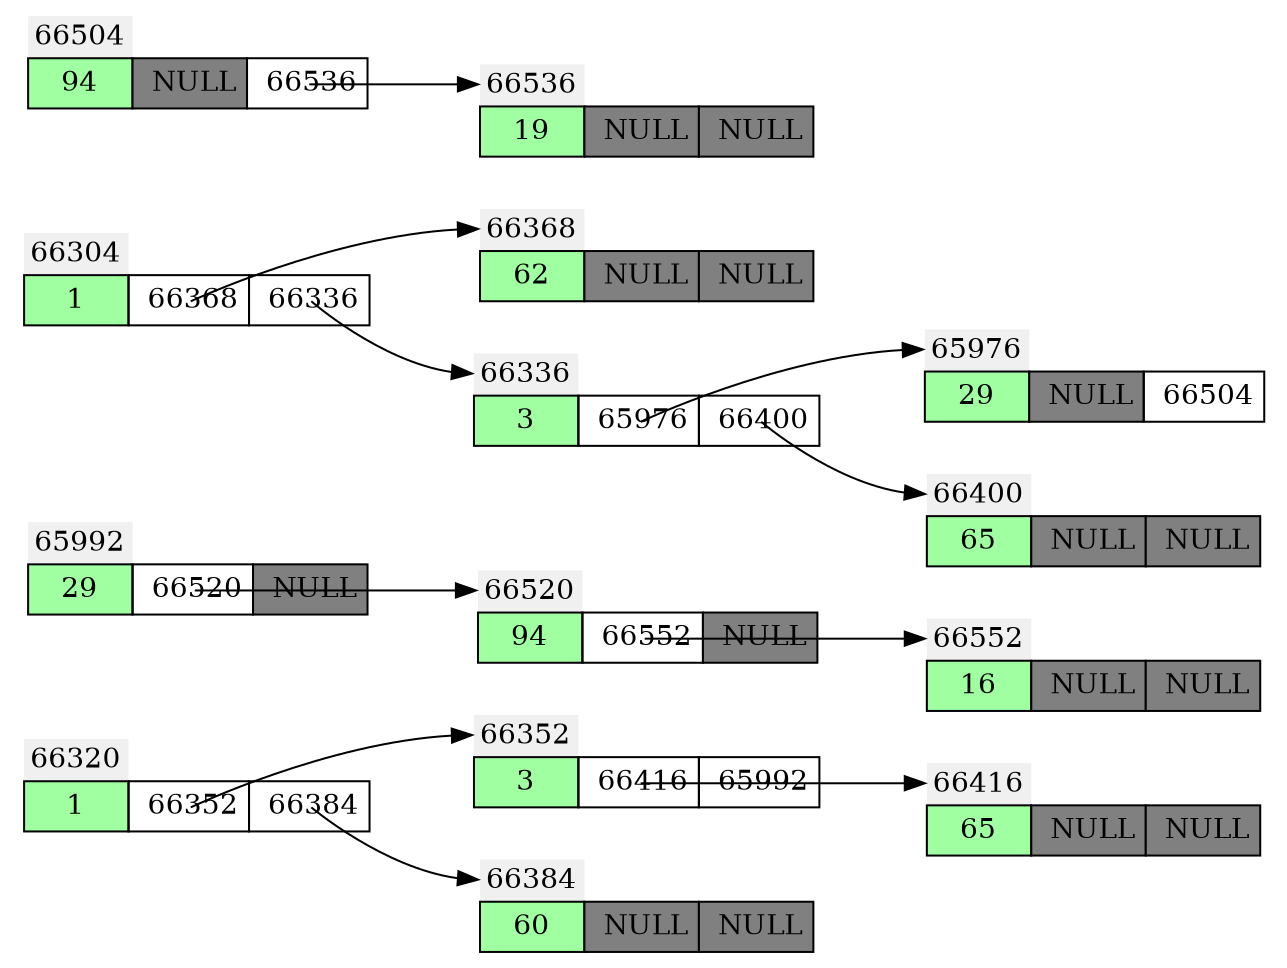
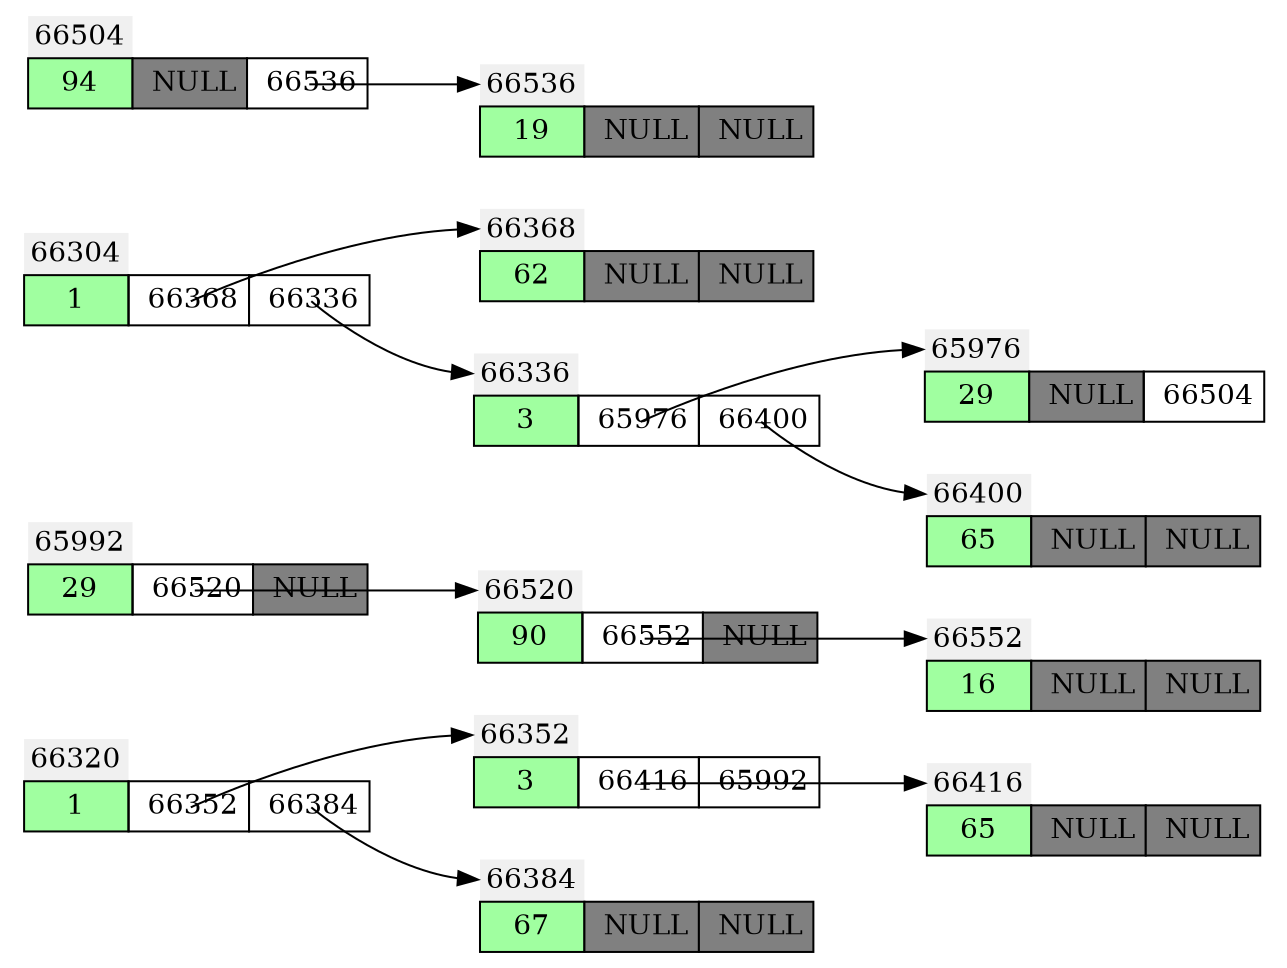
node "66520": text "94" -> "90"
node "66384": text "60" -> "67"
